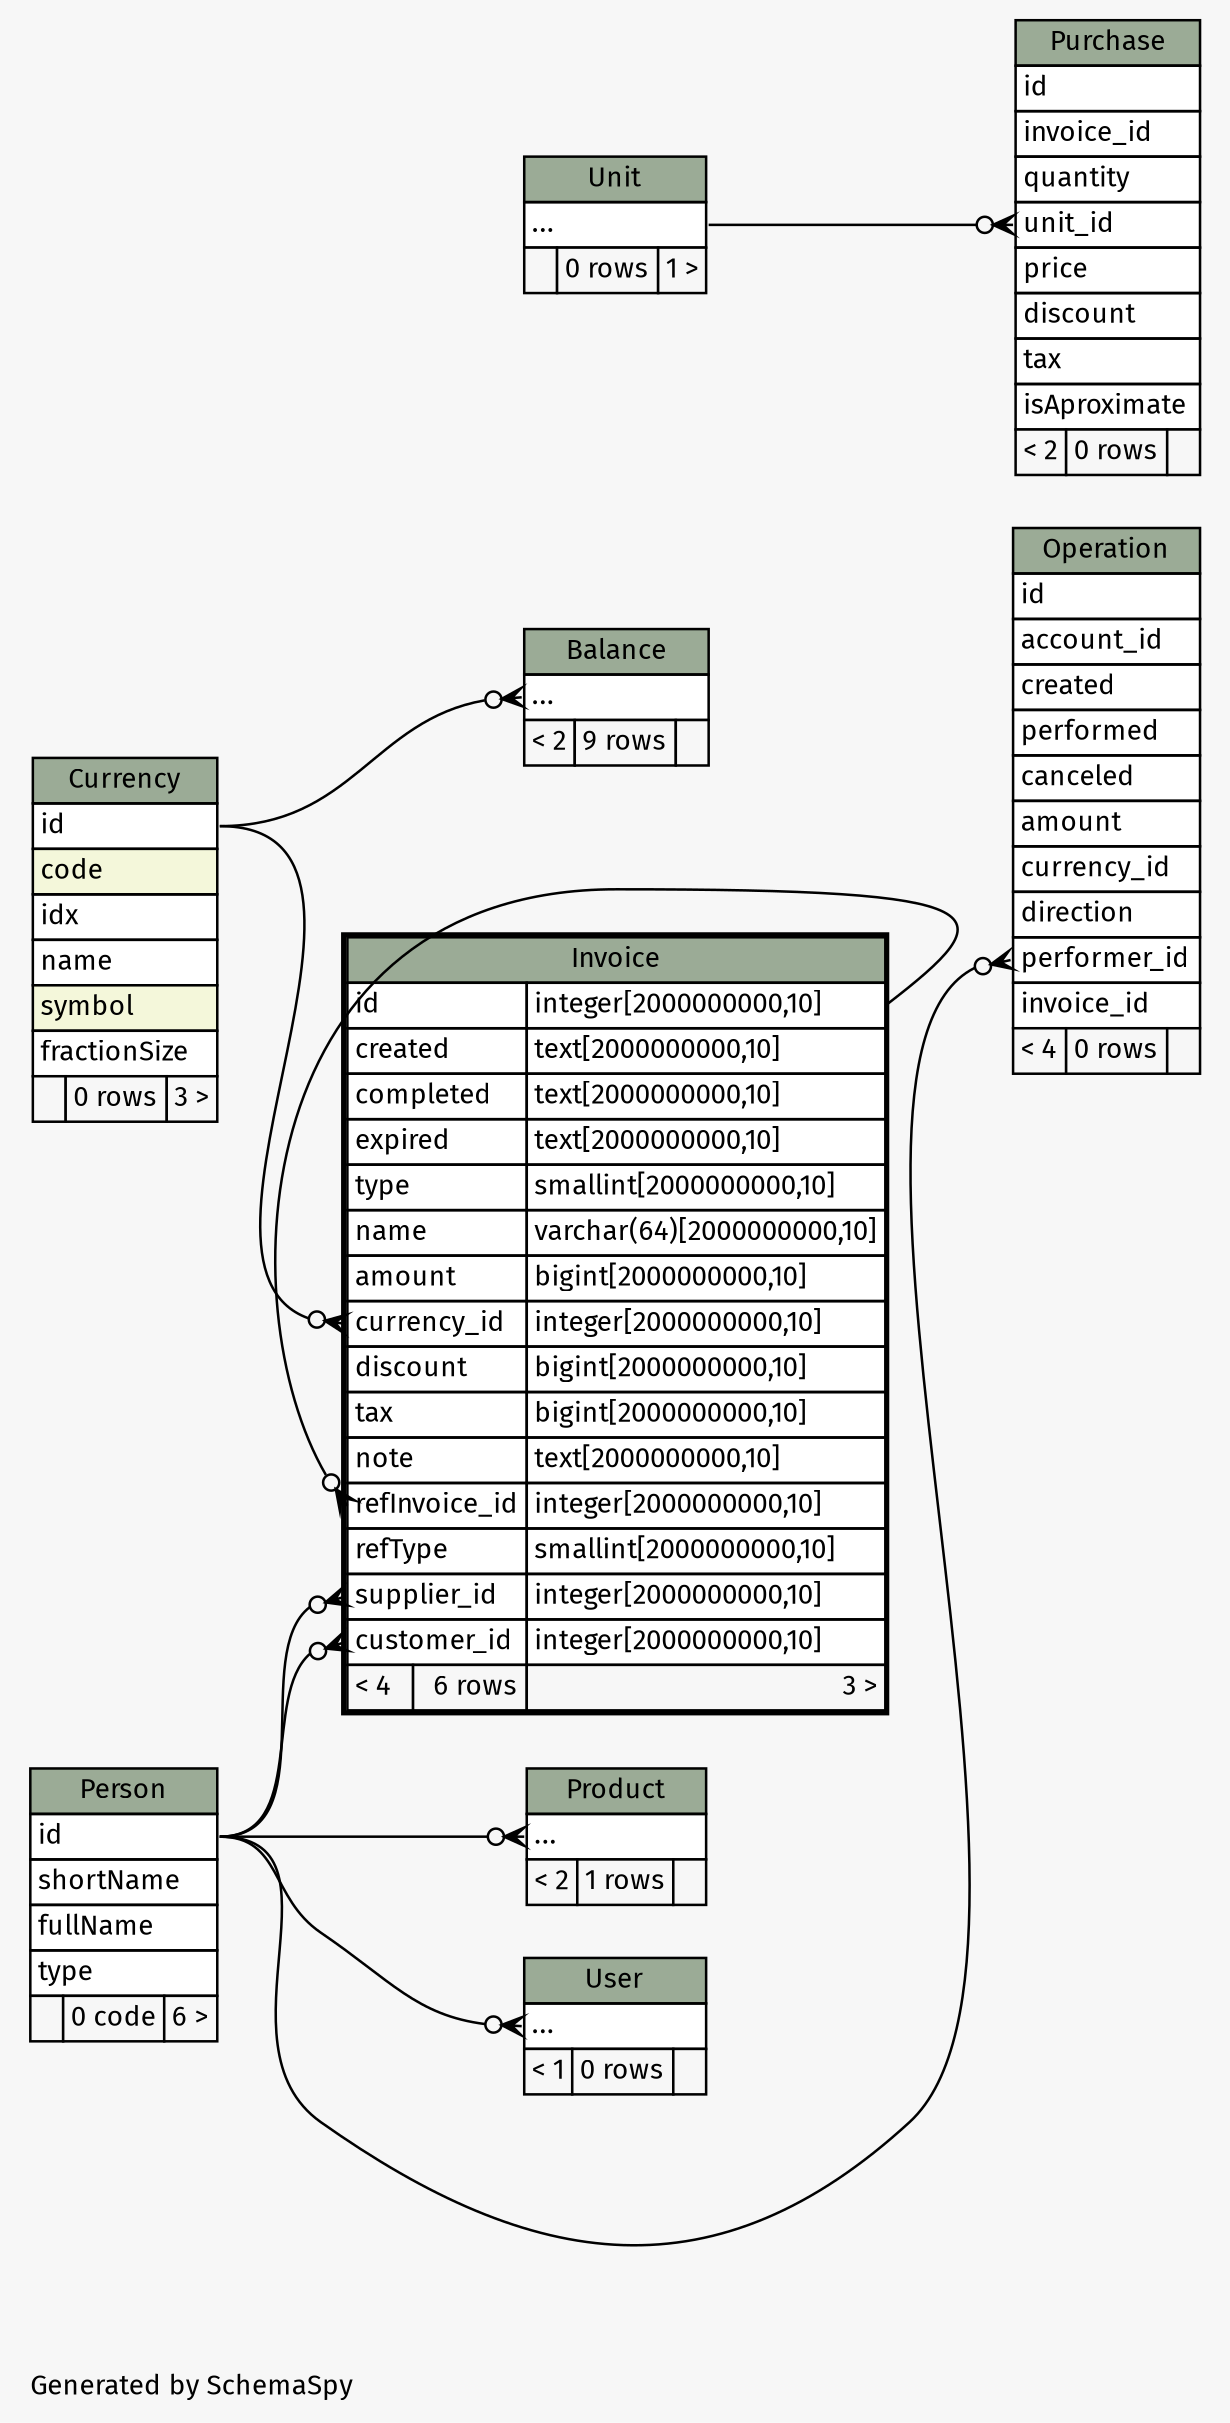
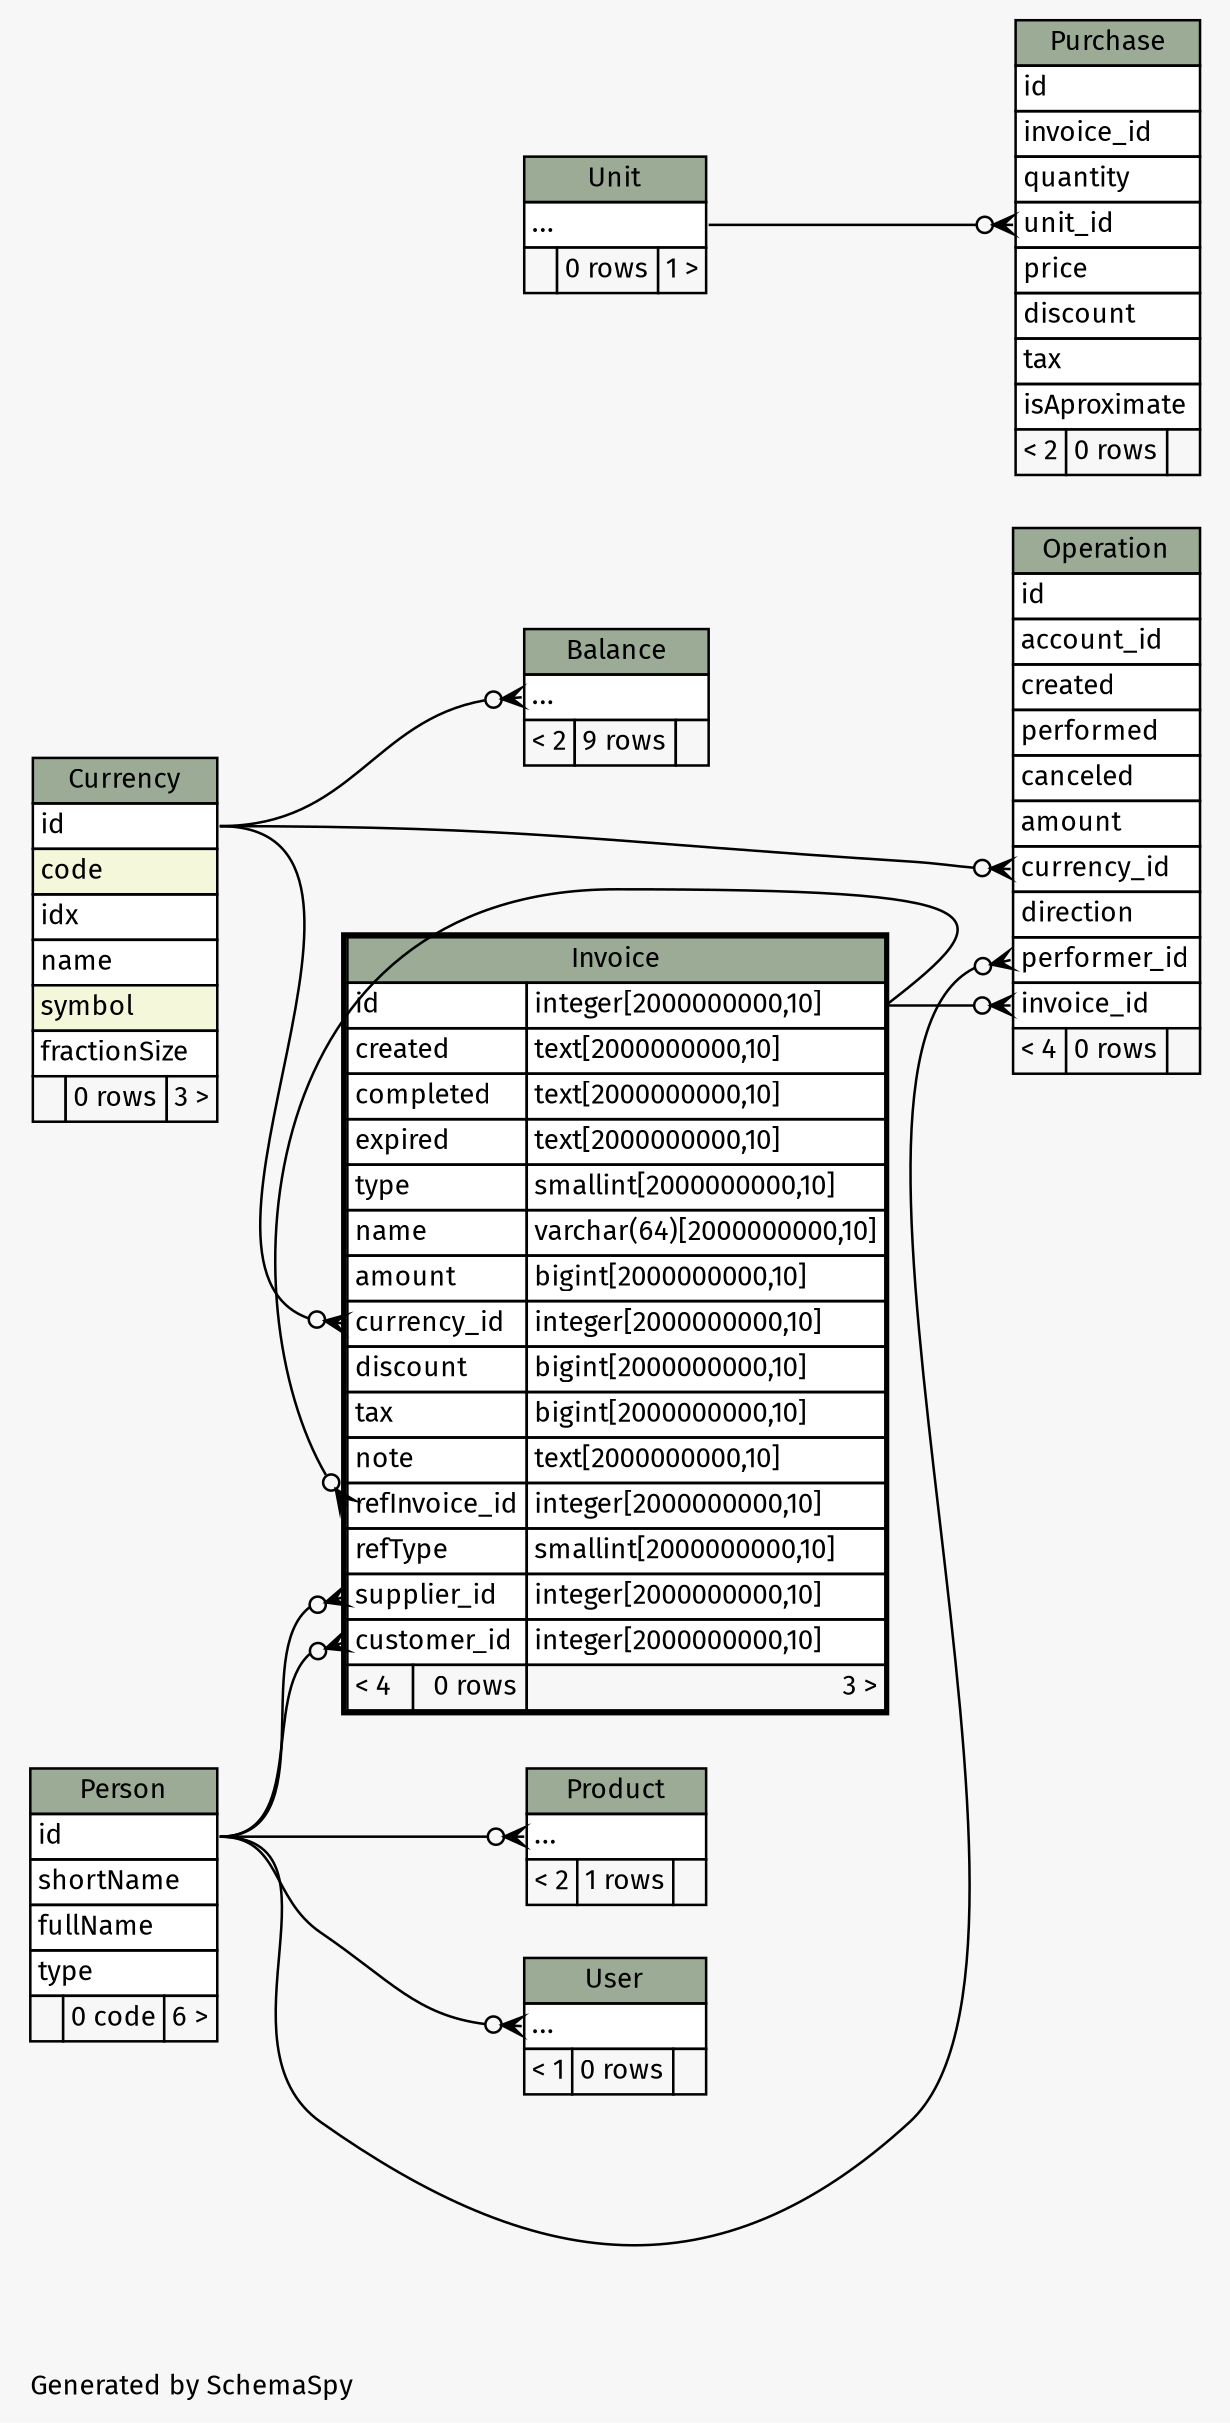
edge "Currency" -> "Operation": added
edge "Invoice" -> "Operation": added
node "Invoice": text "6 rows" -> "0 rows"
